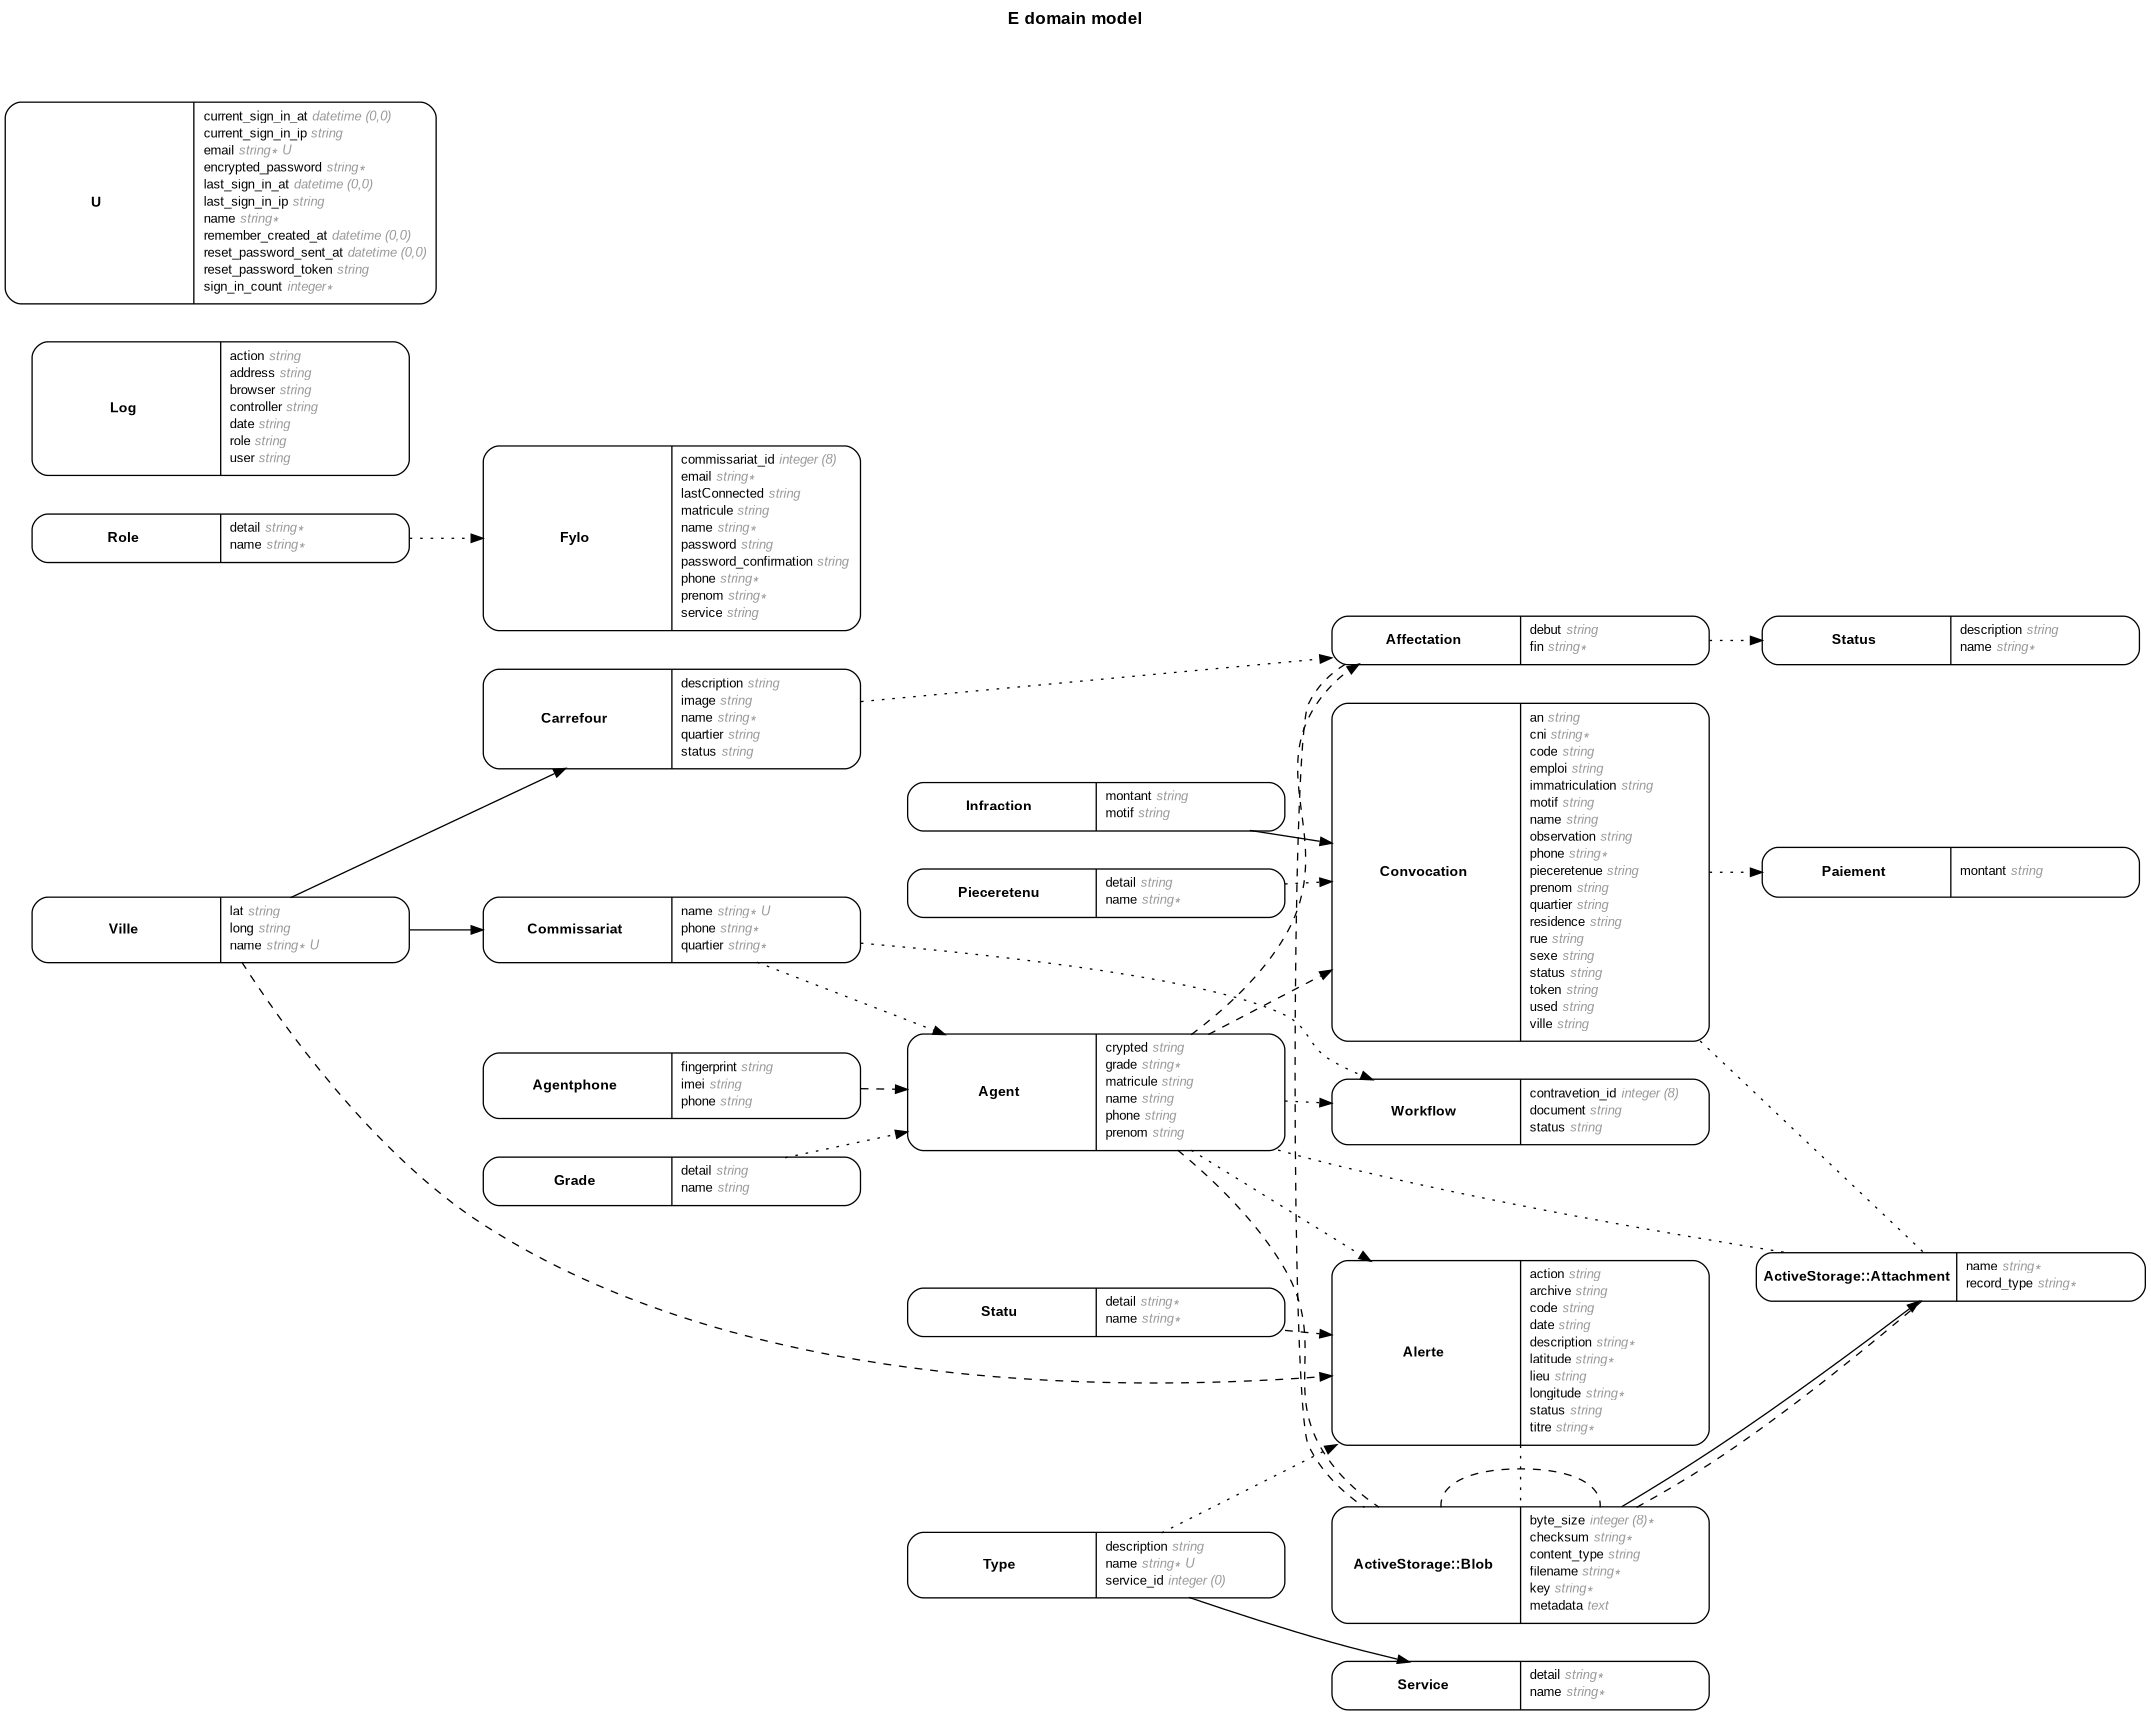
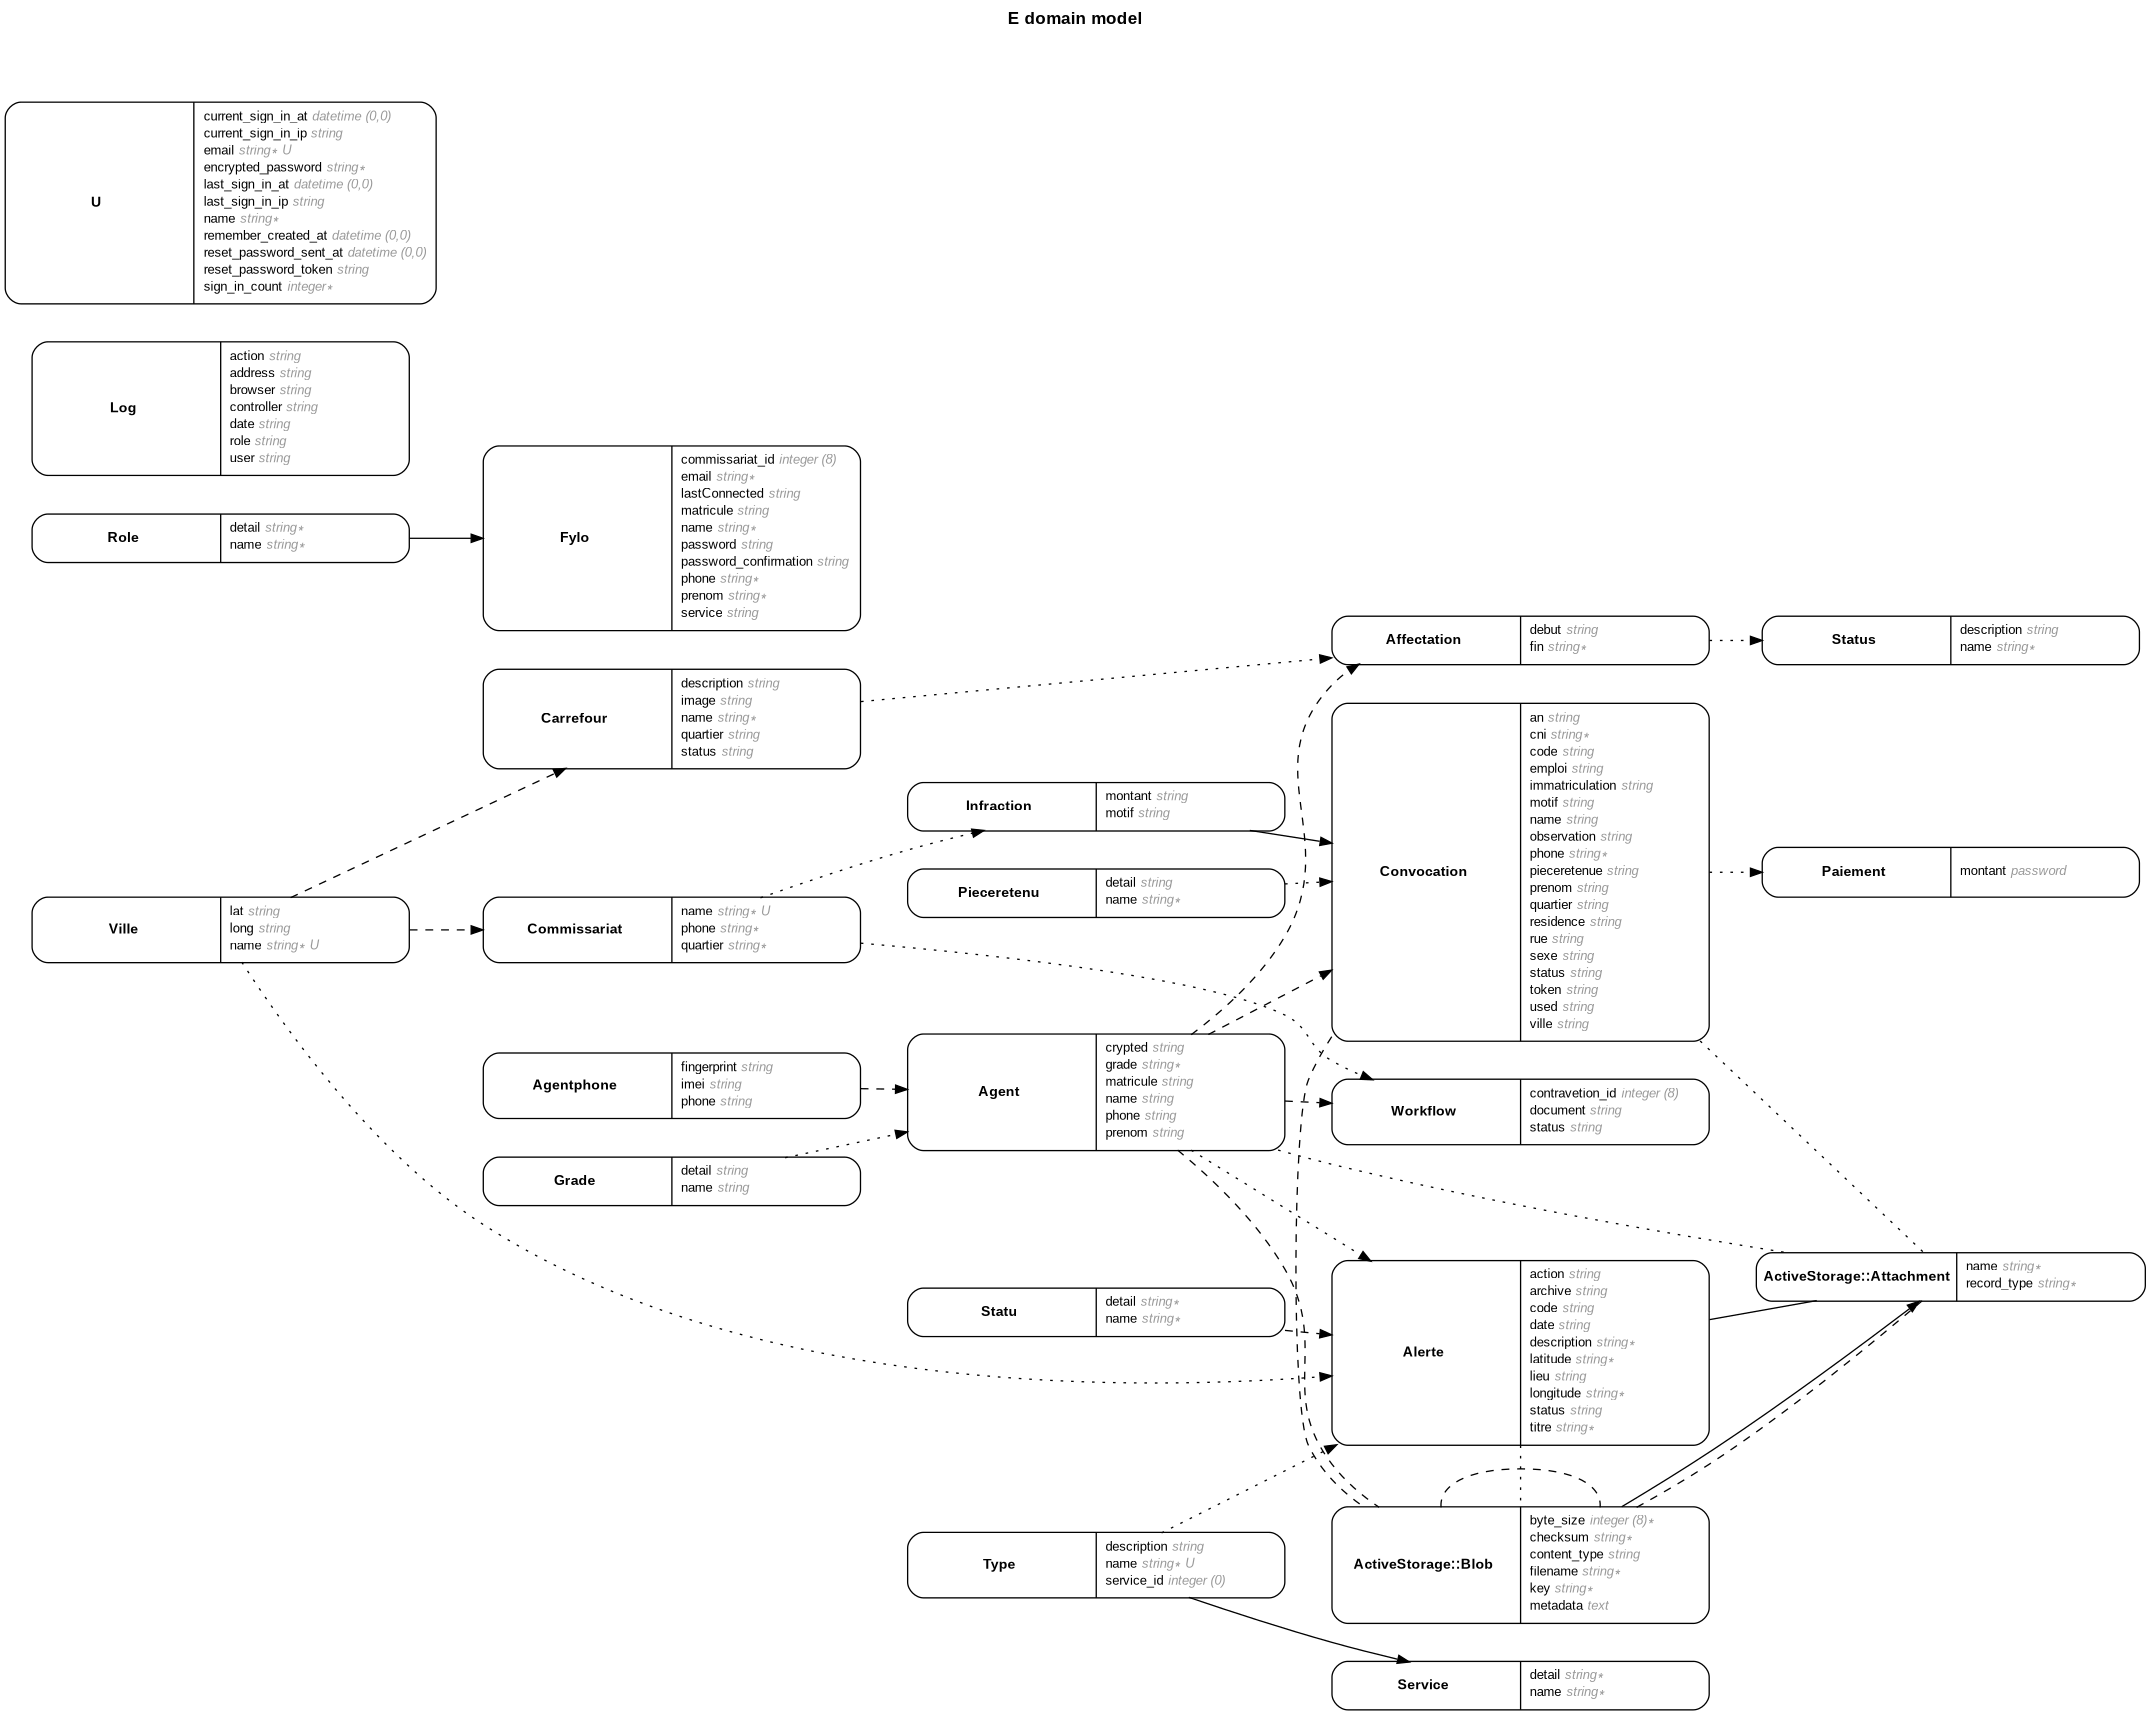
edge "Role" -- "Fylo": style dotted -> solid
edge "Carrefour" -- "Ville": style solid -> dashed
node "Paiement": text "string" -> "password"
edge "Ville" -- "Commissariat": style solid -> dashed
edge "Commissariat" -- "Agent": now "Commissariat" -- "Infraction"
edge "Affectation" -- "ActiveStorage::Blob": now "Convocation" -- "ActiveStorage::Blob"
edge "Agent" -- "Workflow": style dotted -> dashed
edge "ActiveStorage::Attachment" -- "Alerte": added
edge "Ville" -- "Alerte": style dashed -> dotted
